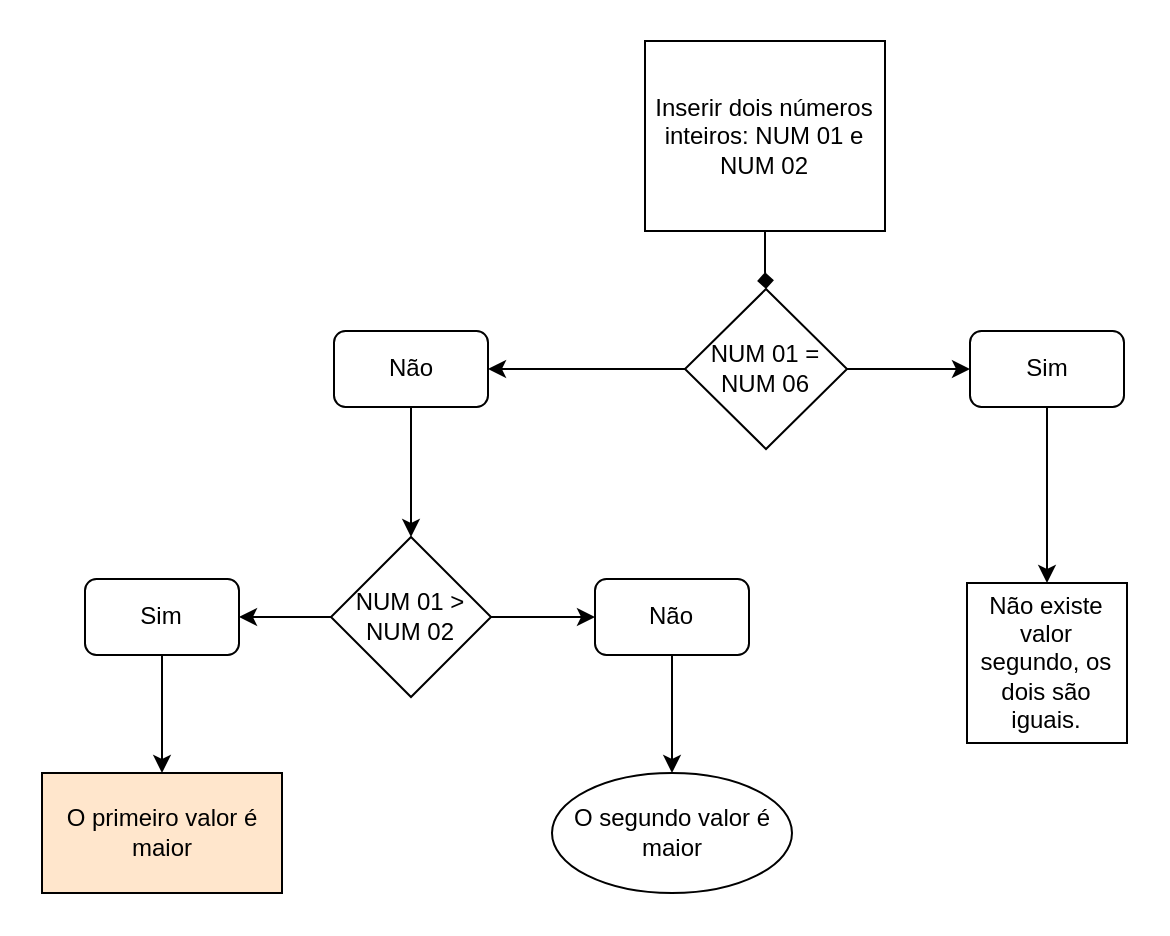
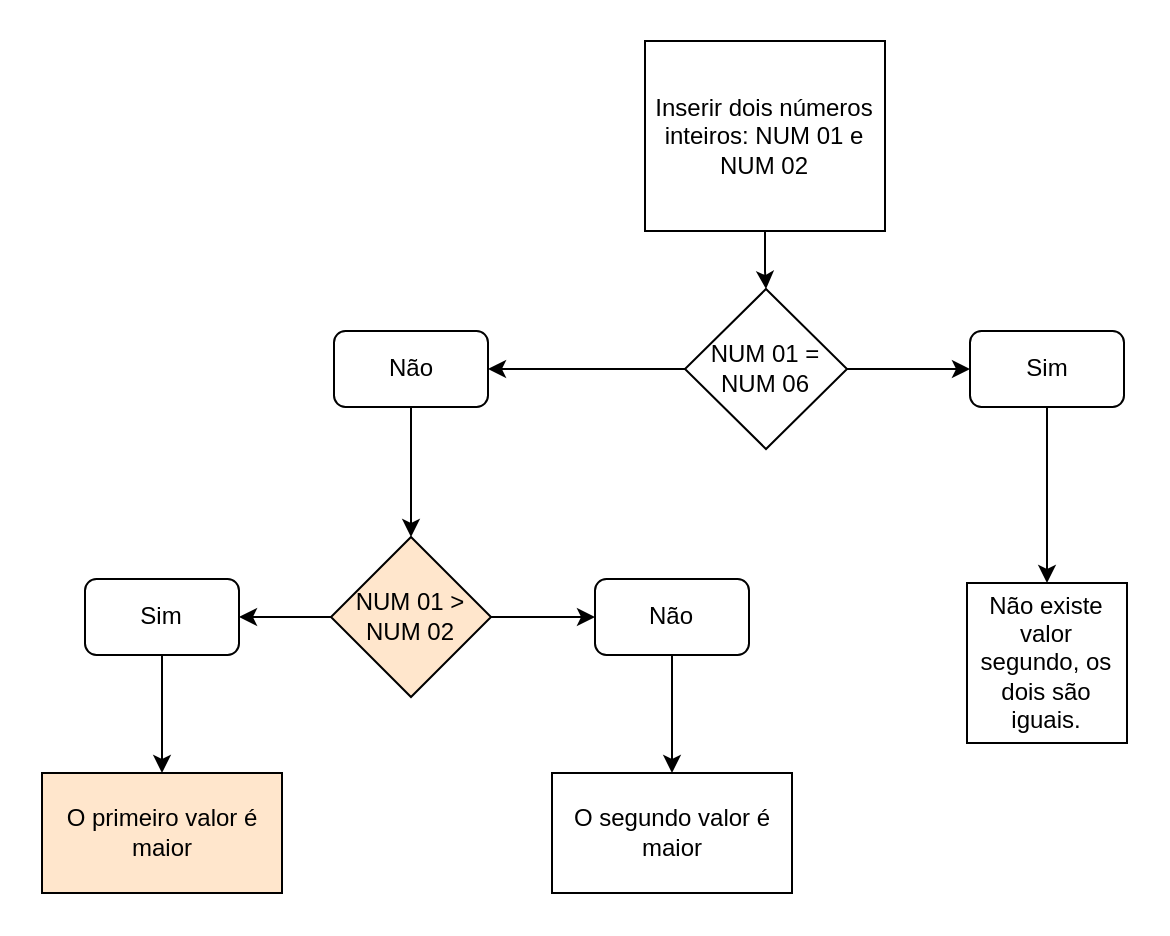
edge "Inserir dois números inteiros: NUM 01 e NUM 02" -> "NUM 01 = NUM 06": arrowhead diamond -> classic
node "NUM 01 > NUM 02": fillcolor #ffffff -> #ffe6cc
node "O segundo valor é maior": shape ellipse -> rectangle
